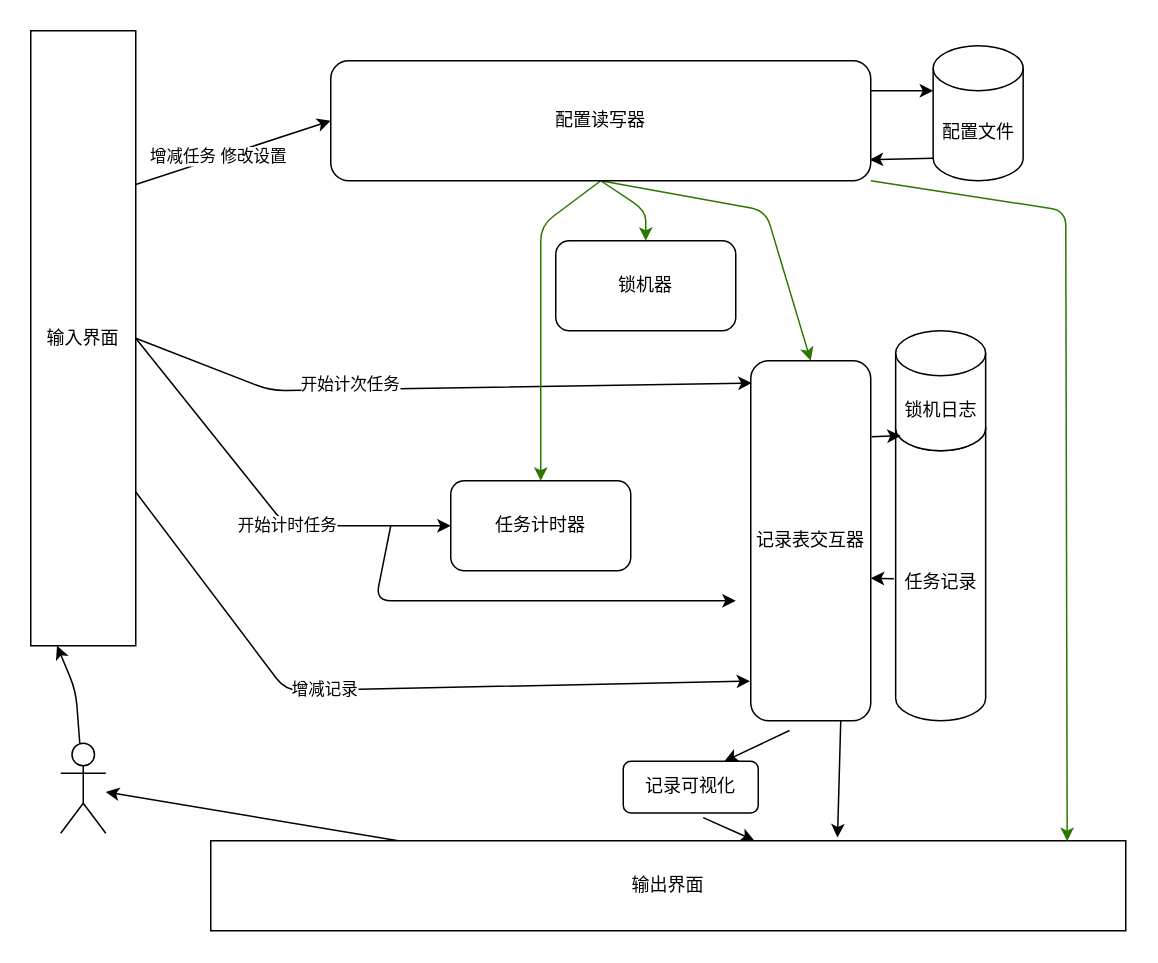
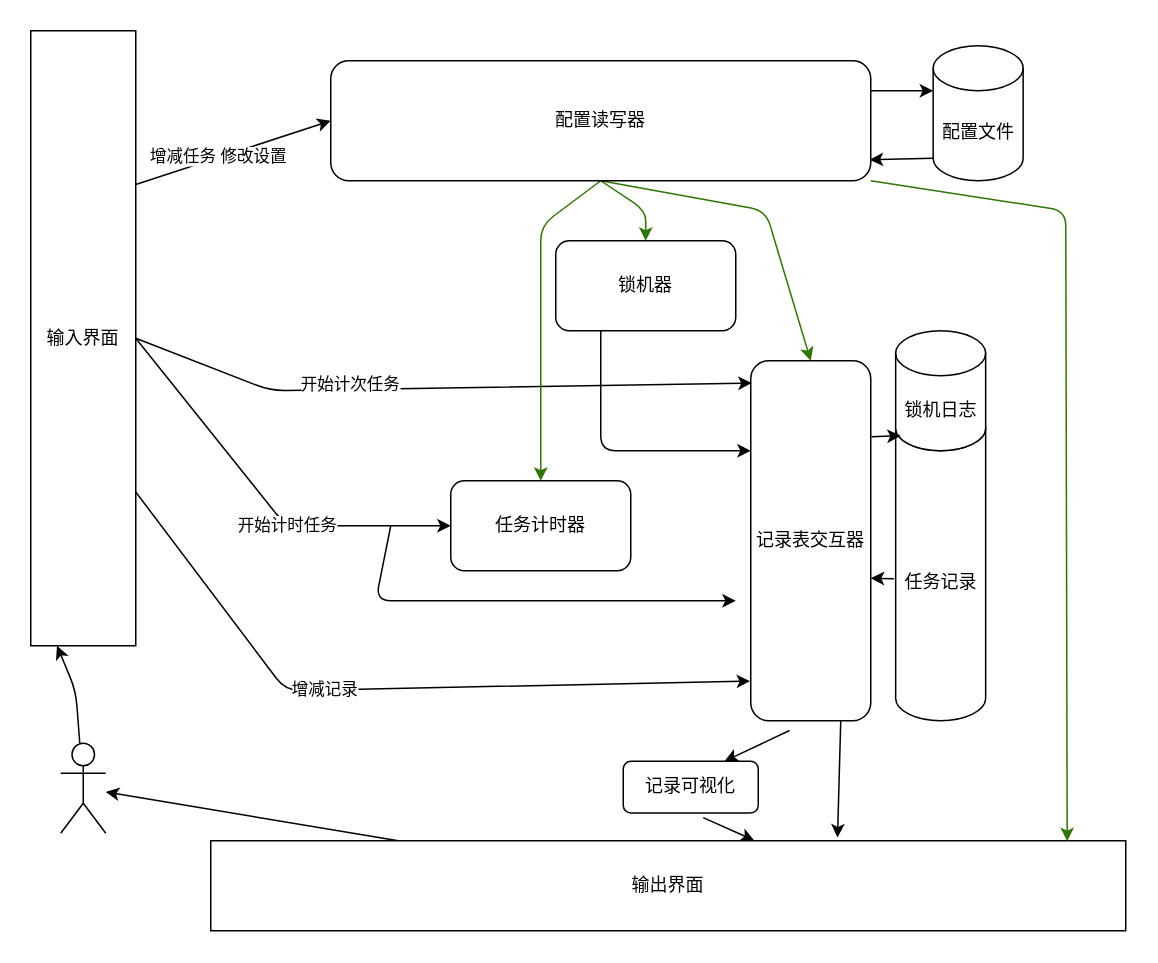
edge "锁机器" -> "记录表交互器": added
